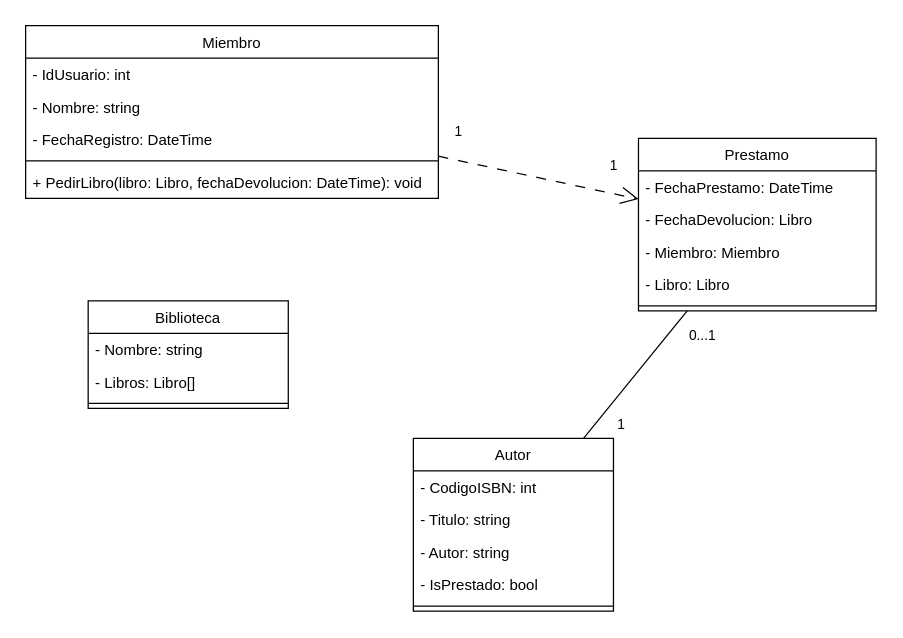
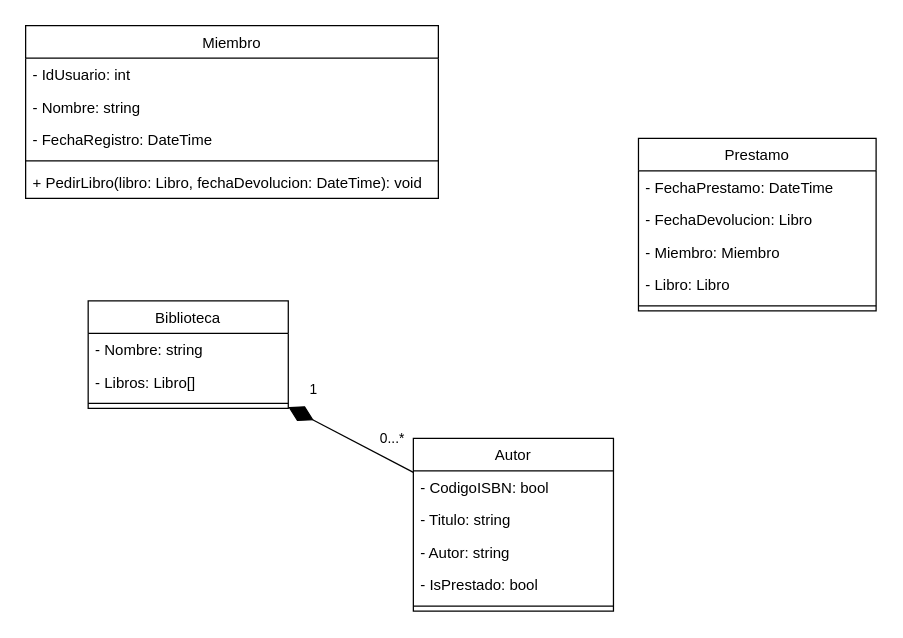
edge "Miembro" -> "Prestamo": removed, labels "1", "1"
edge "Prestamo" -- "Autor": removed, labels "0...1", "1"
edge "Autor" -> "Biblioteca": added, labels "0...*", "1"
node "- CodigoISBN: int": label "- CodigoISBN: int" -> "- CodigoISBN: bool"
